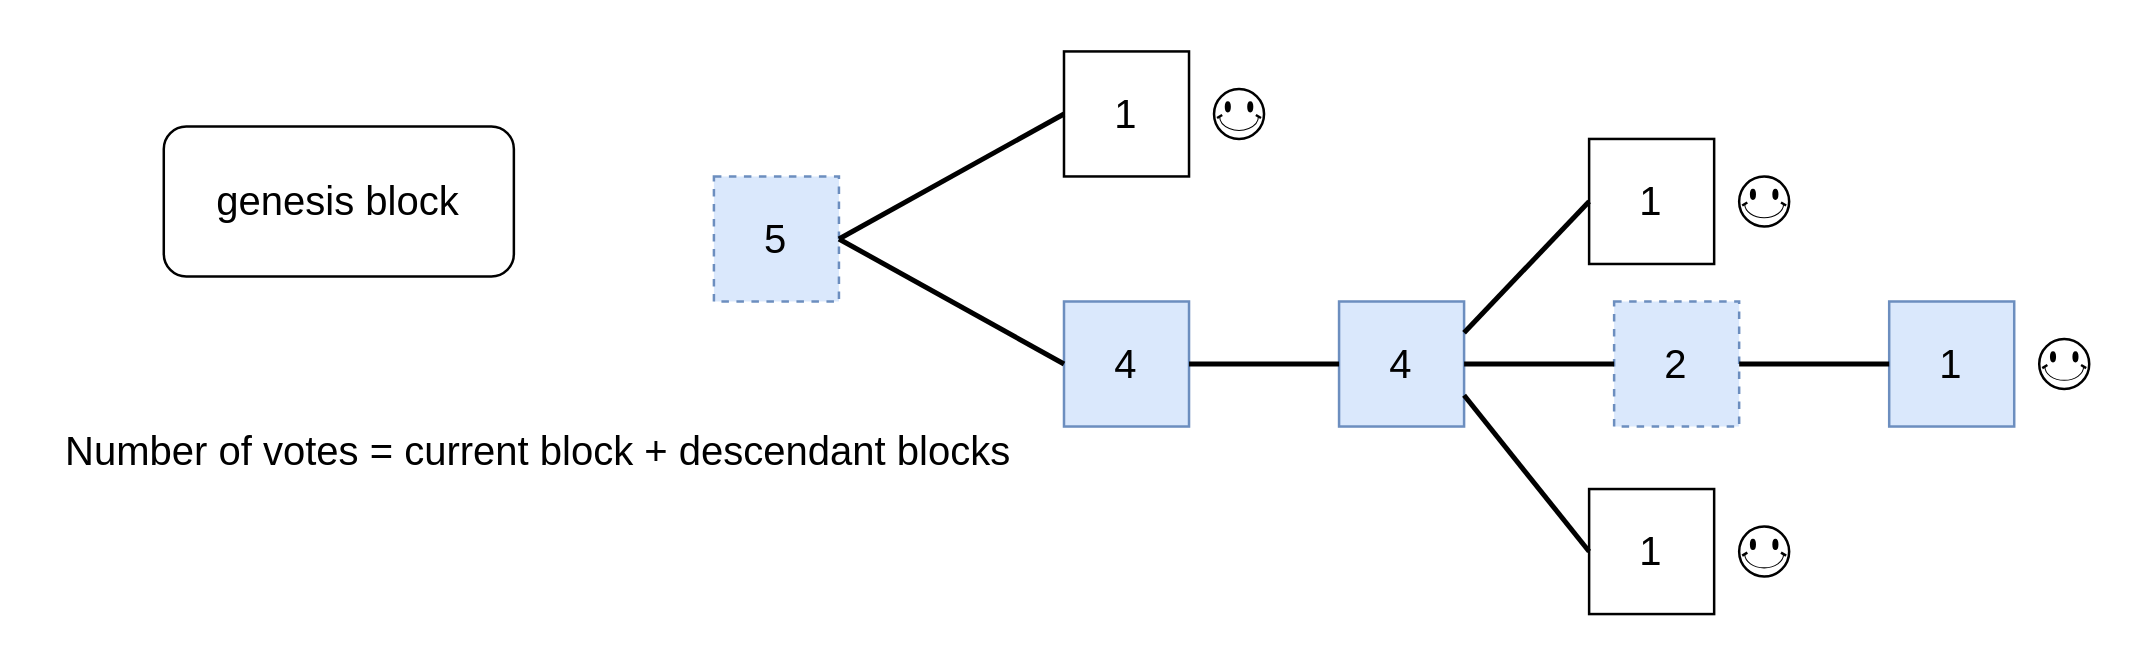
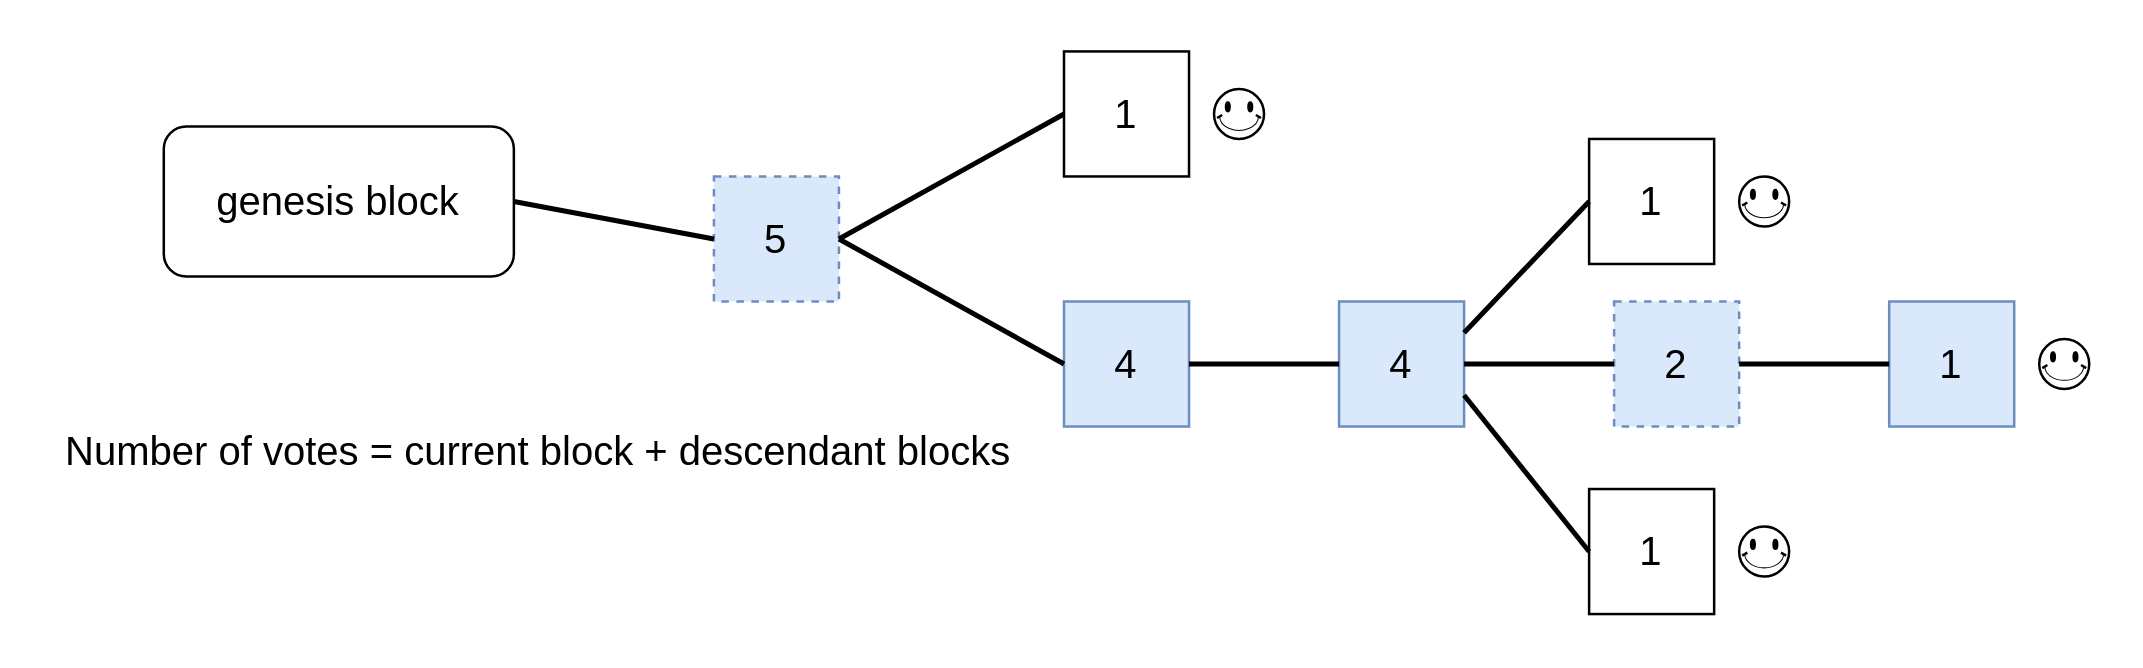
edge "genesis block" -- "5": added
